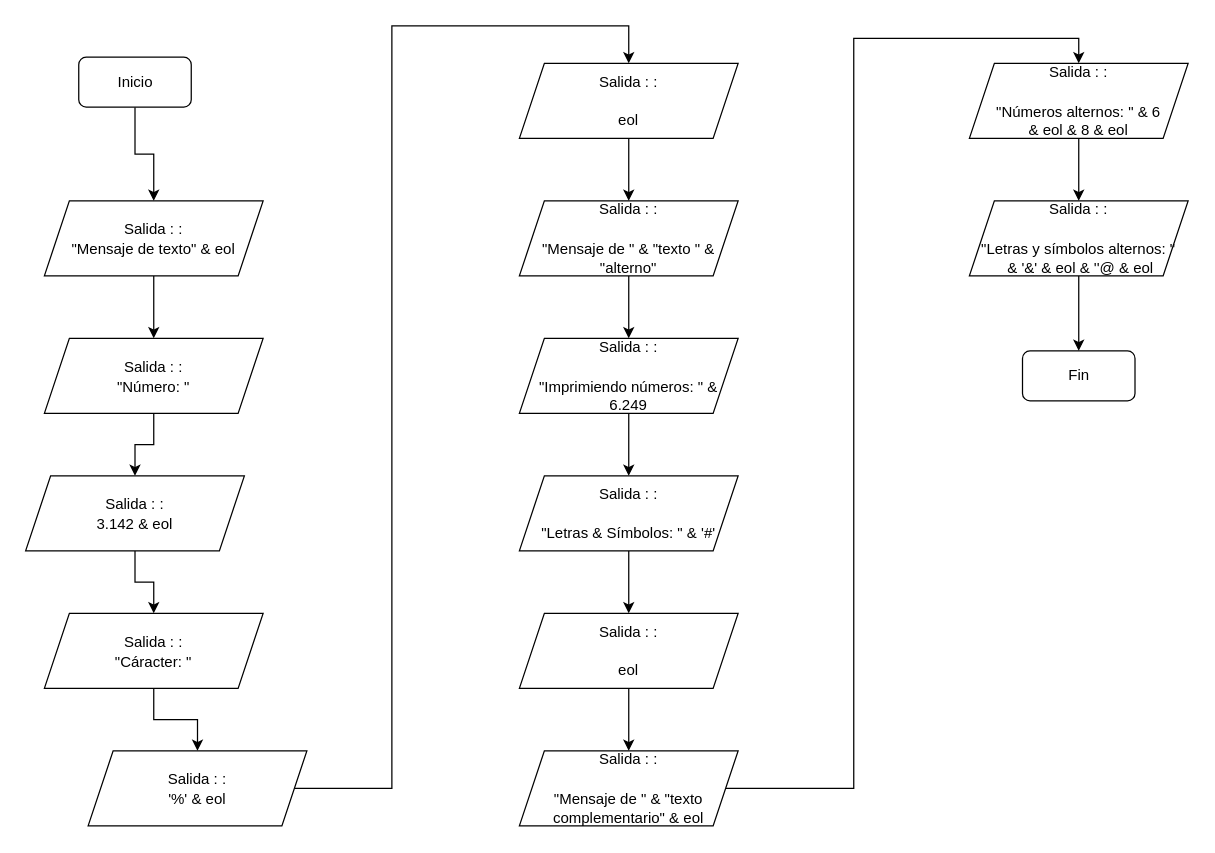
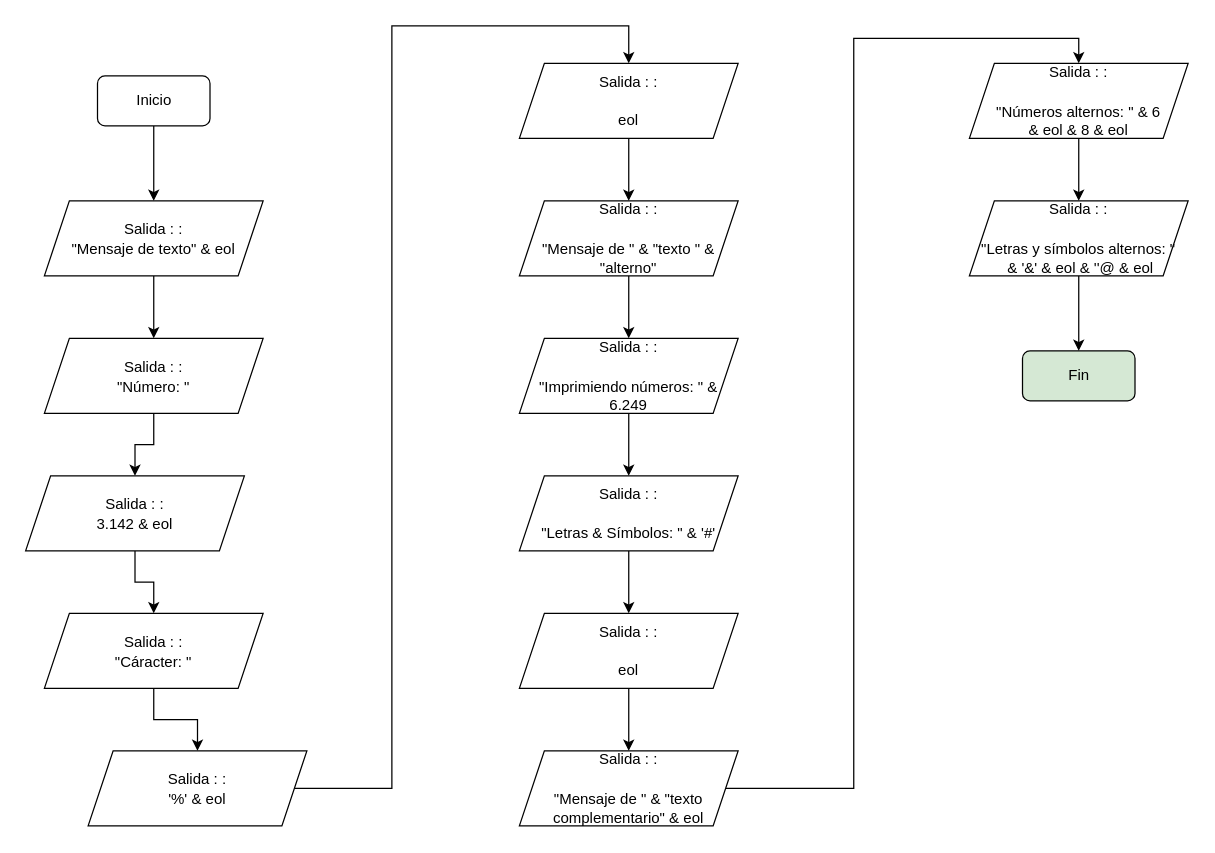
node "Inicio": moved (135, 82) -> (154, 101)
node "Fin": fillcolor #ffffff -> #d5e8d4
